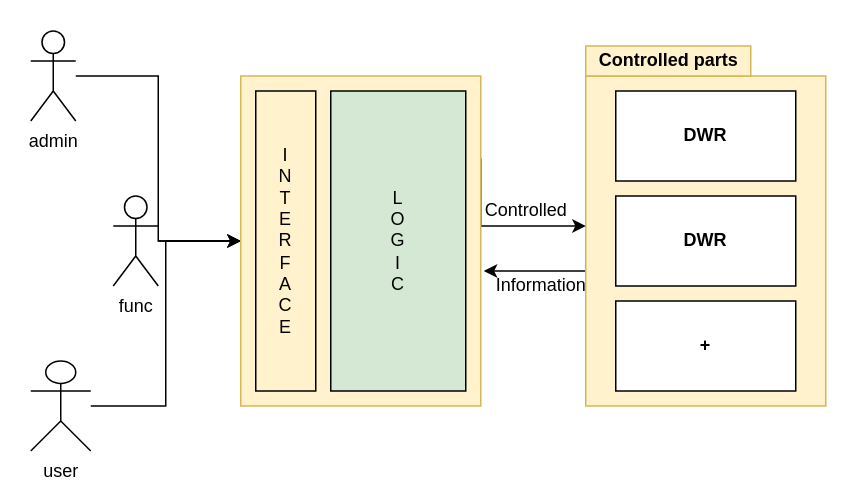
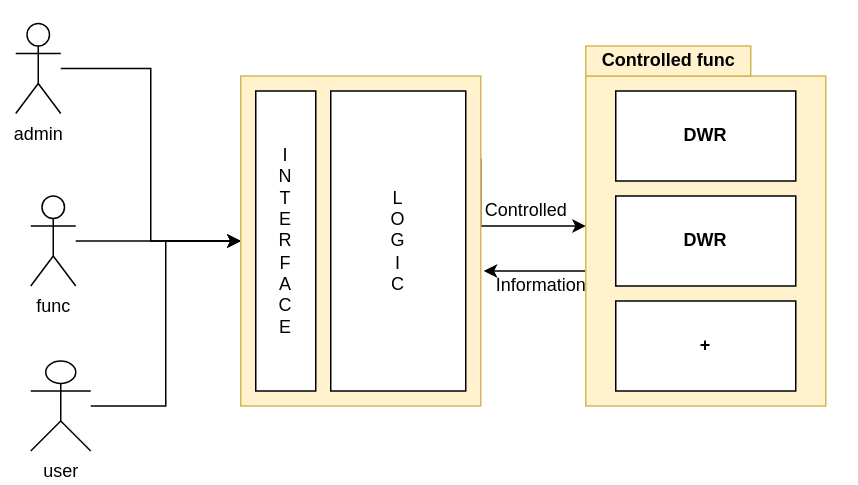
node "Controlled parts": label "Controlled parts" -> "Controlled func"
node "admin": moved (53, 76) -> (38, 68)
node "func": moved (136, 241) -> (53, 241)
node "I N T E R F A C E": fillcolor #fff2cc -> #ffffff
node "L O G I C": fillcolor #d5e8d4 -> #ffffff
